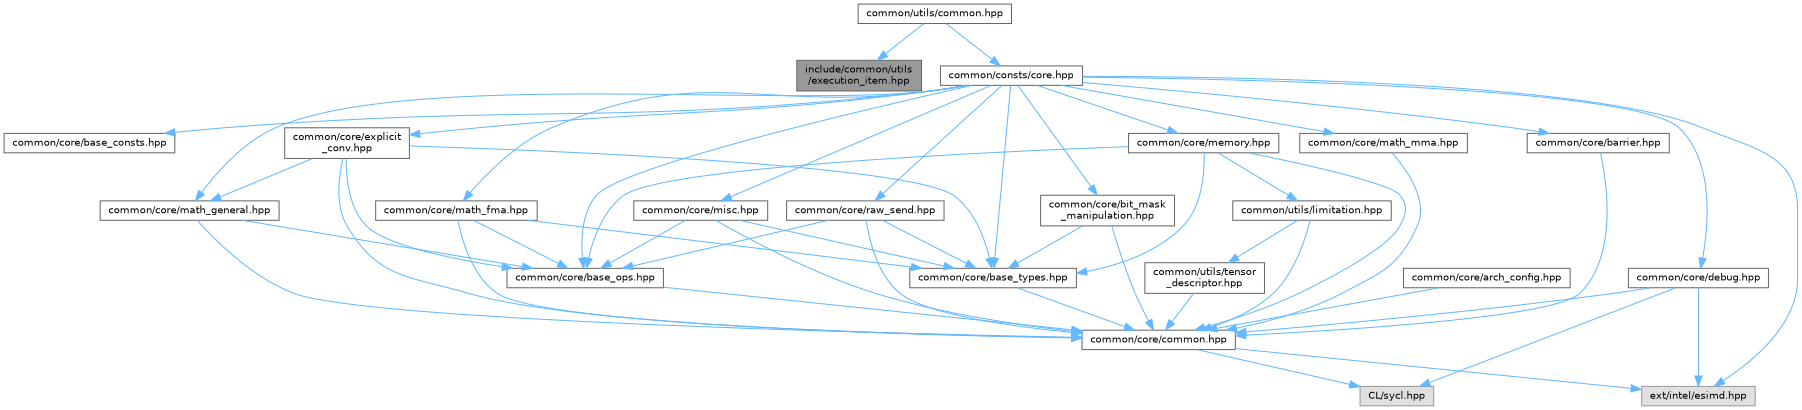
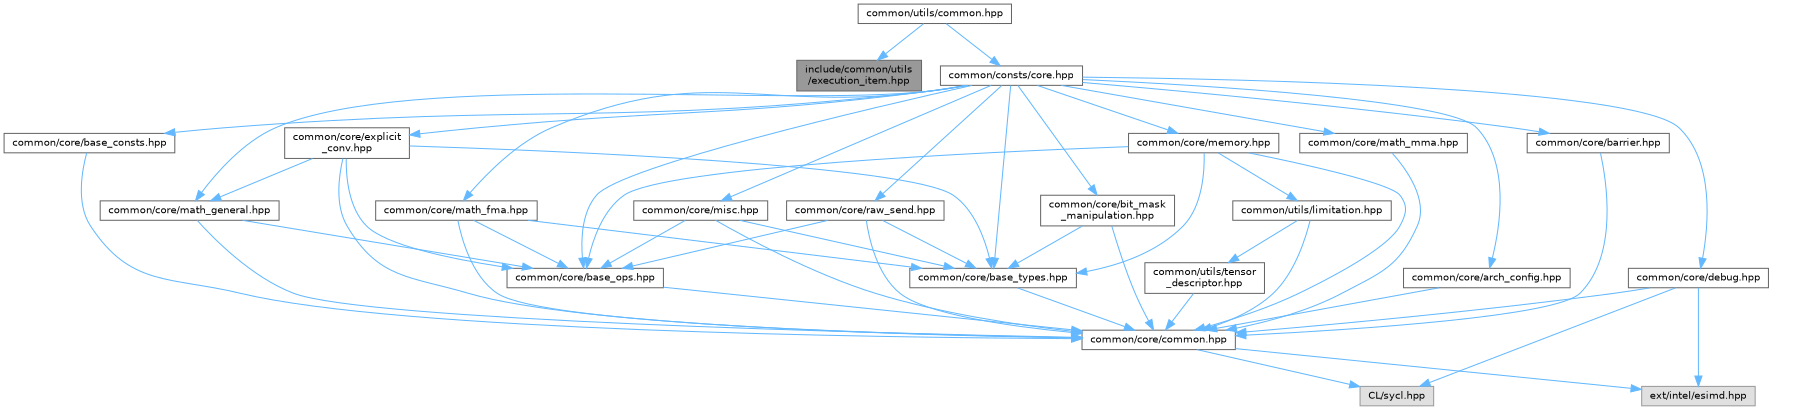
edge "common/consts/core.hpp" -> "ext/intel/esimd.hpp": now "common/consts/core.hpp" -> "common/core/arch_config.hpp"
edge "common/core/base_consts.hpp" -> "common/core/common.hpp": added
